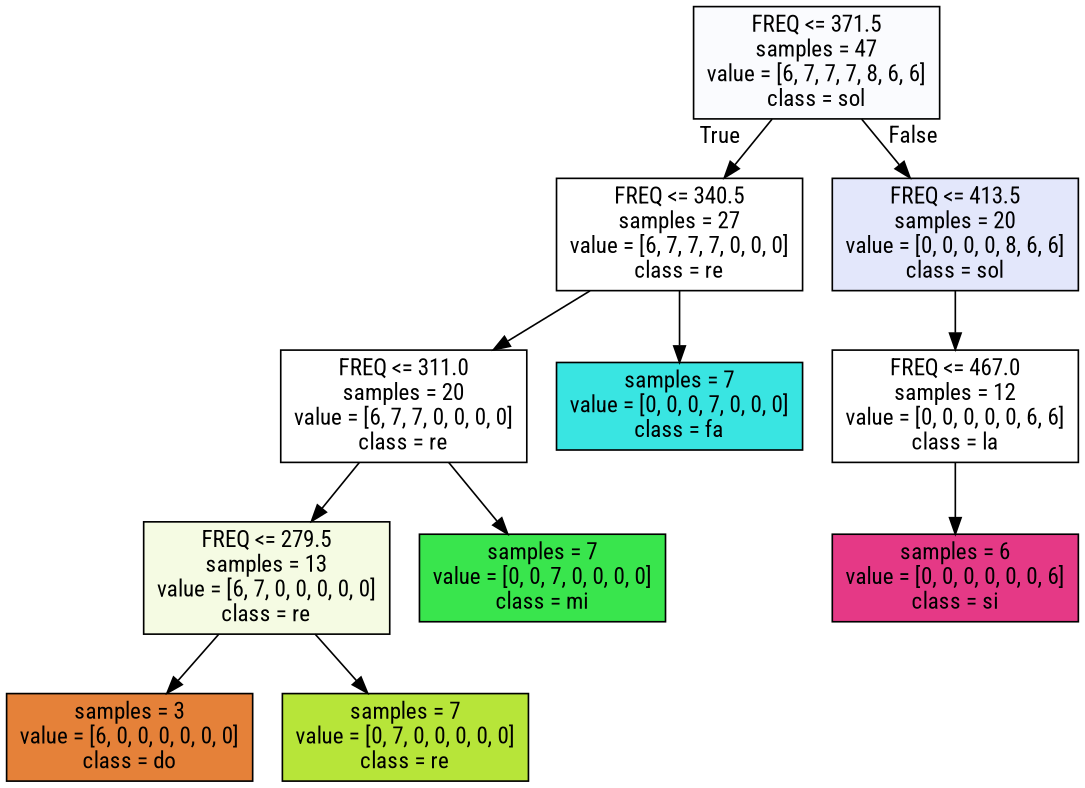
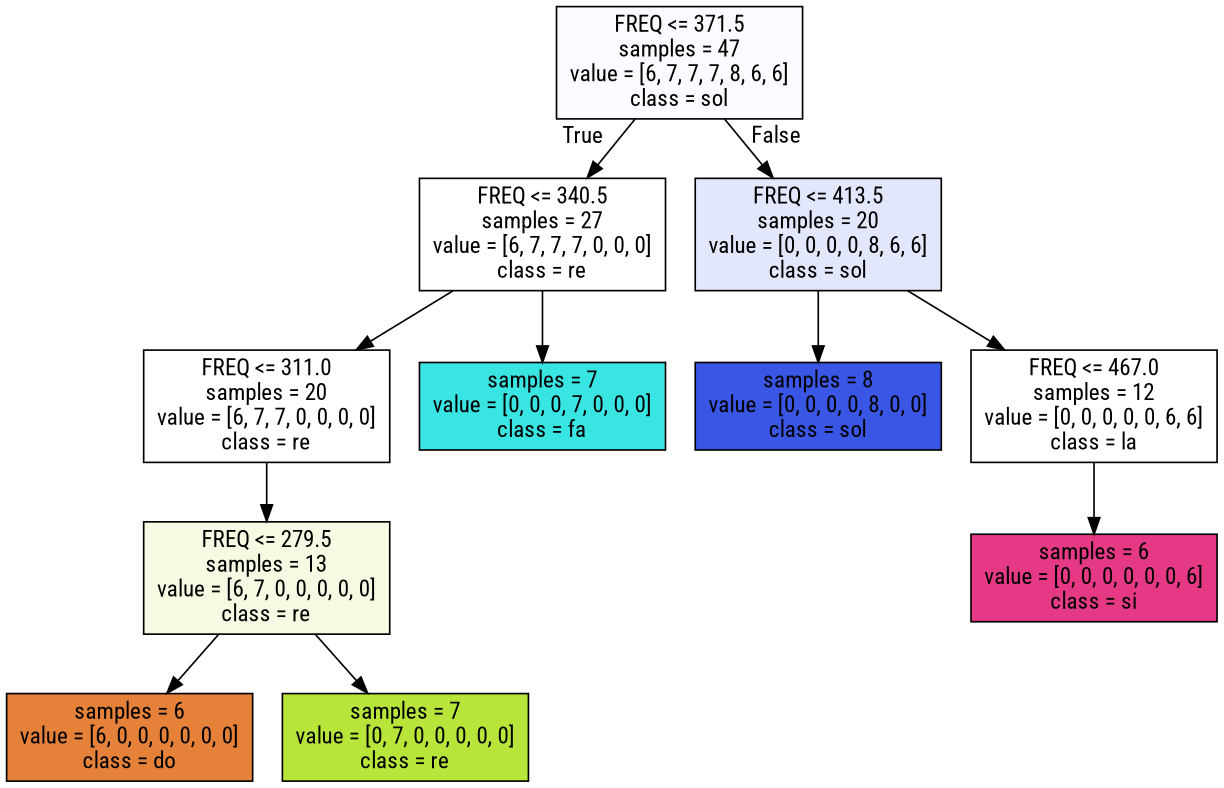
node "samples = 8 value = [0, 0, 0, 0, 8, 0, 0] class = sol": added
node "samples = 7 value = [0, 0, 7, 0, 0, 0, 0] class = mi": removed
node "samples = 3 value = [6, 0, 0, 0, 0, 0, 0] class = do": label "samples = 3 value = [6, 0, 0, 0, 0, 0, 0] class = do" -> "samples = 6 value = [6, 0, 0, 0, 0, 0, 0] class = do"
